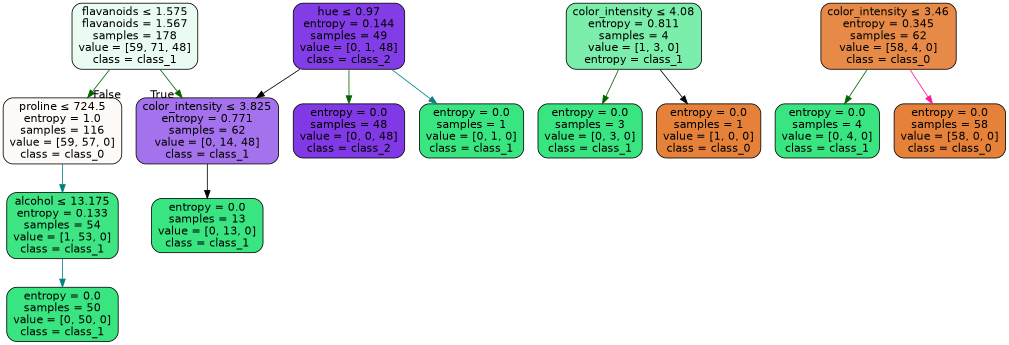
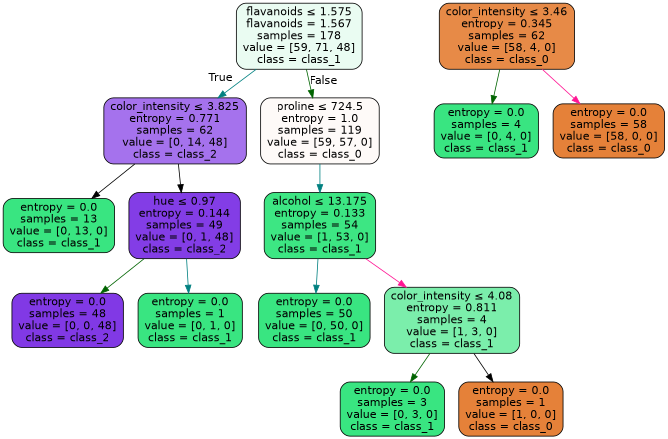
node "color_intensity ≤ 4.08": text "entropy = class_1" -> "class = class_1"
edge "flavanoids ≤ 1.575" -> "color_intensity ≤ 3.825": color darkgreen -> teal
edge "hue ≤ 0.97" -> "color_intensity ≤ 3.825": reversed
node "proline ≤ 724.5": text "samples = 116" -> "samples = 119"
node "color_intensity ≤ 3.825": text "class = class_1" -> "class = class_2"
edge "alcohol ≤ 13.175" -> "color_intensity ≤ 4.08": added
